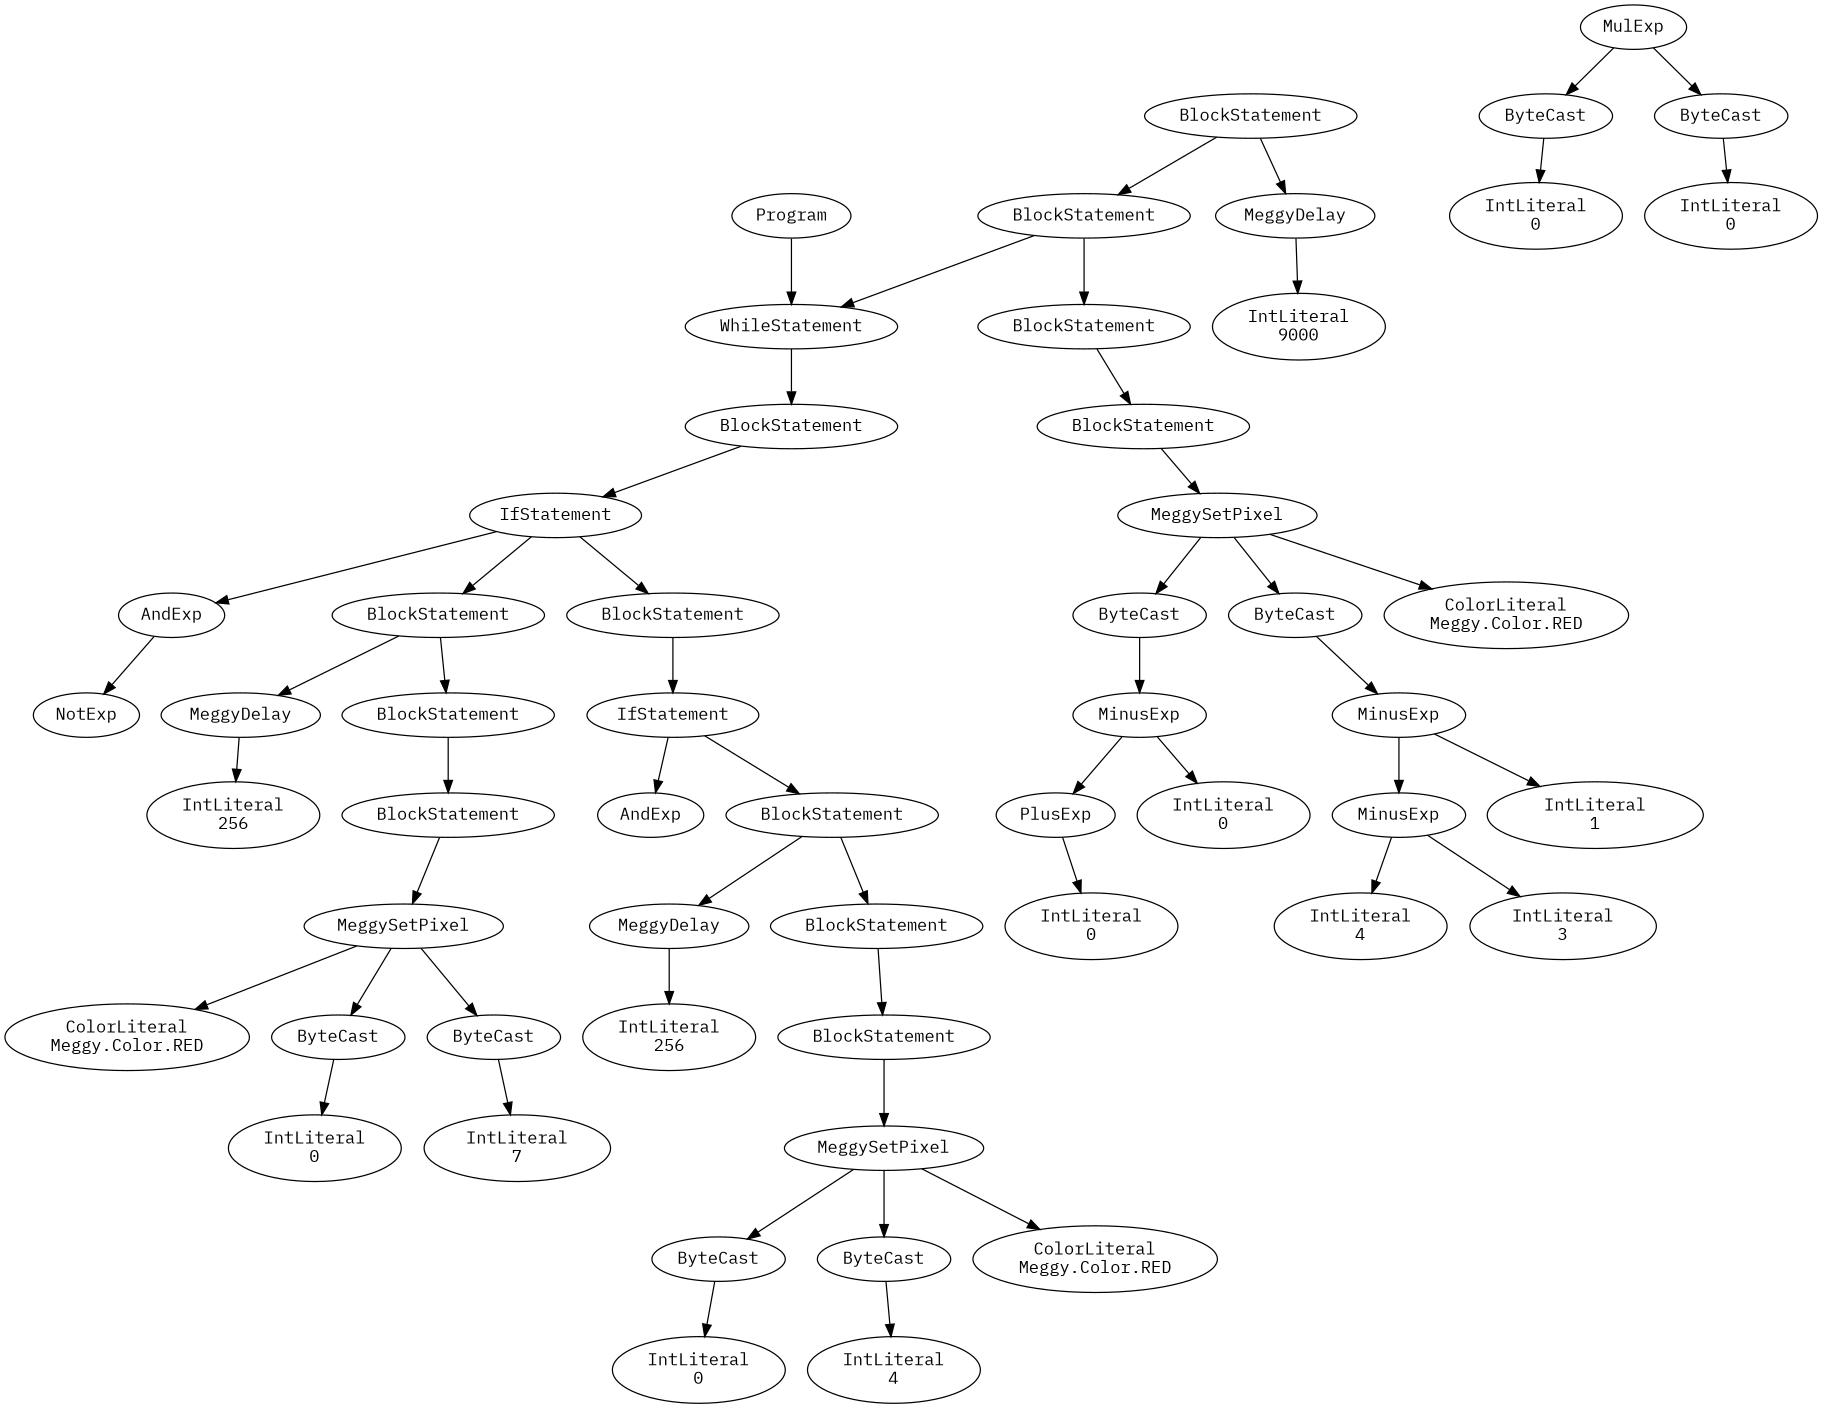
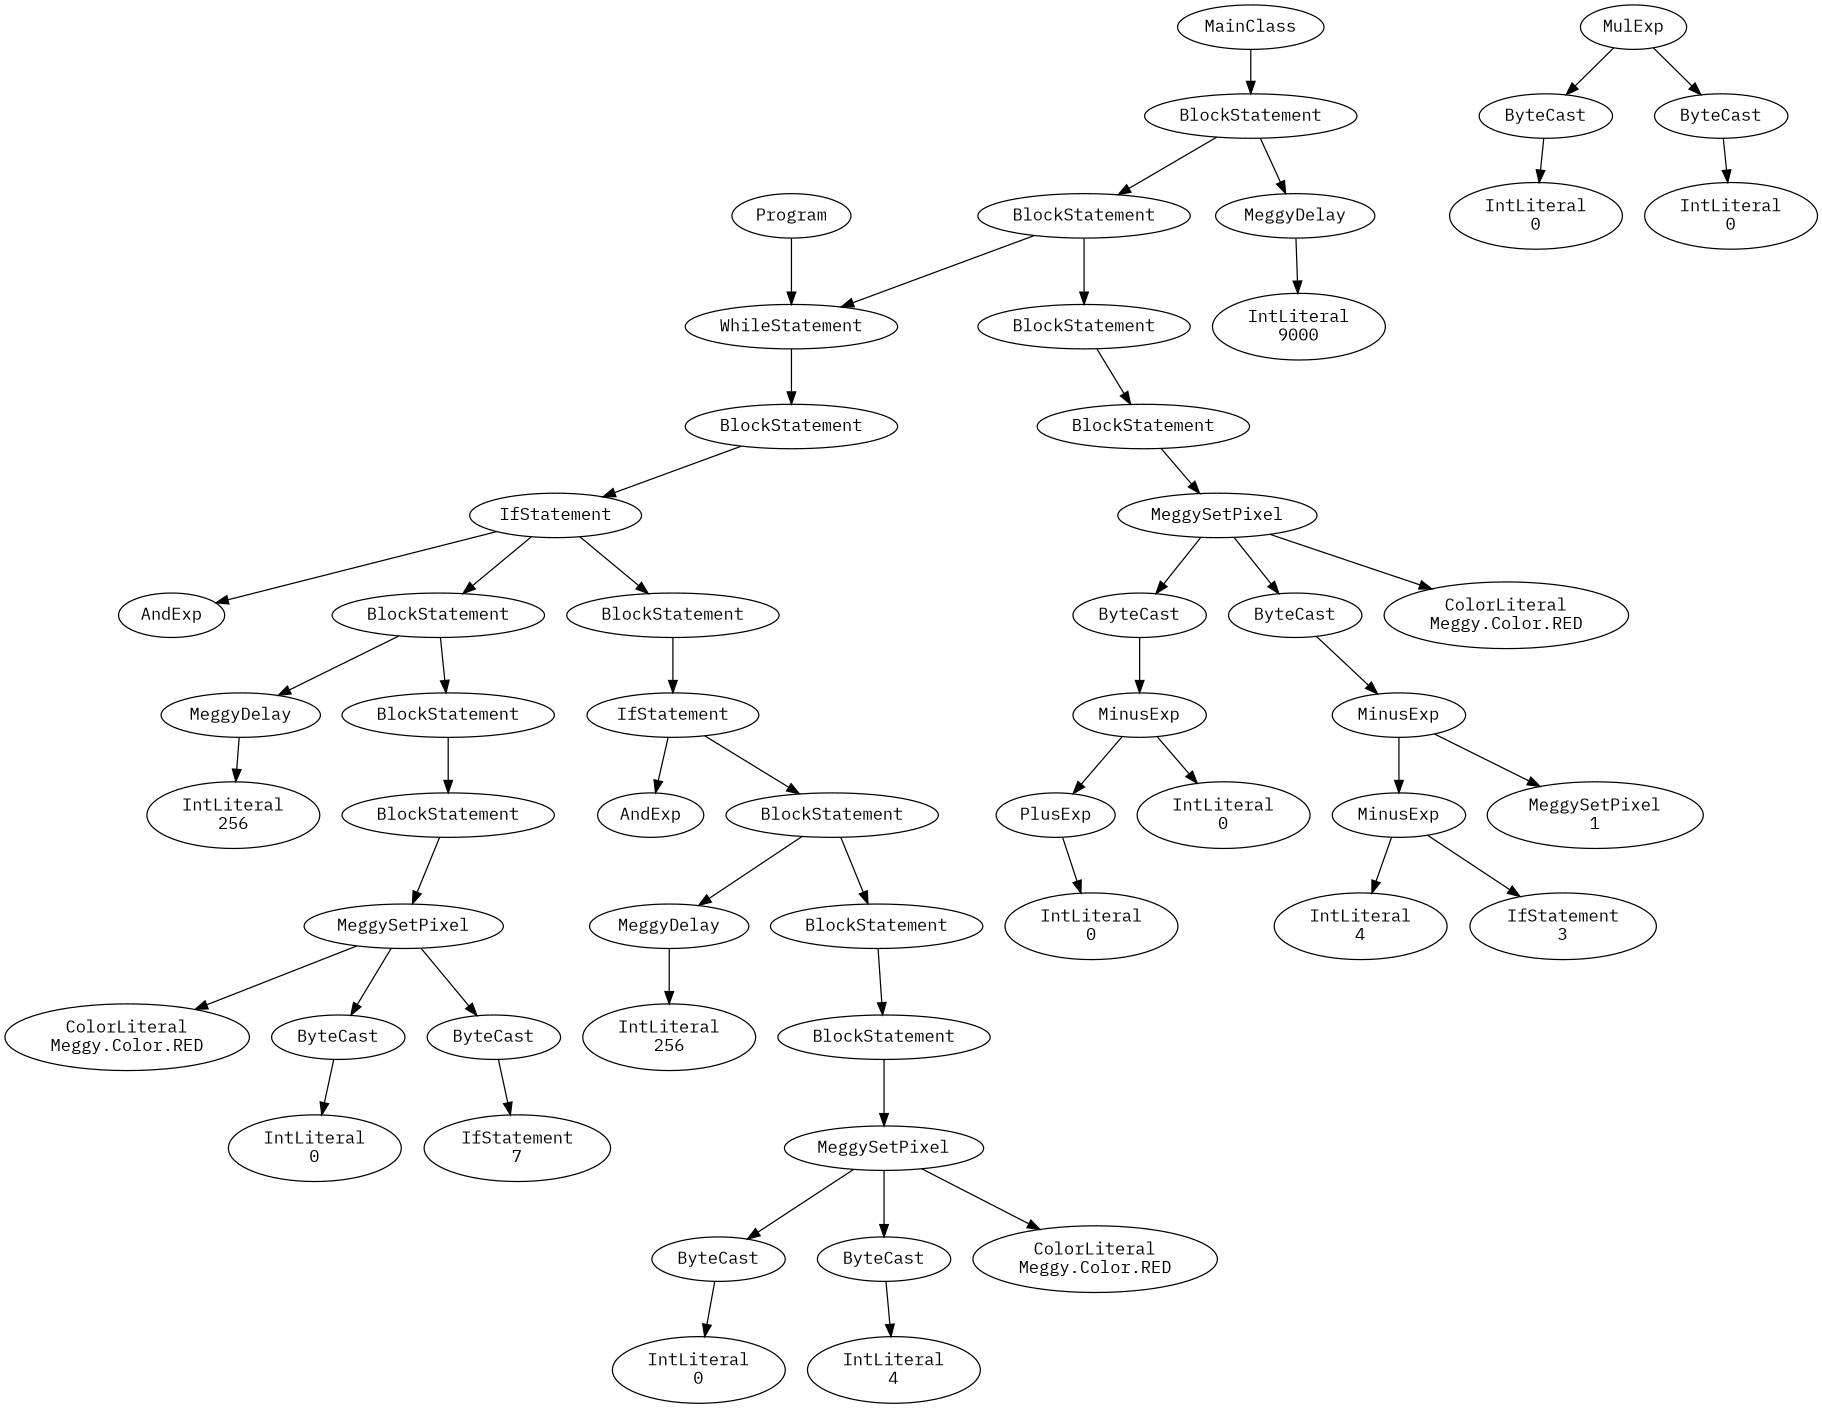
node "MainClass": added
node "NotExp": removed
node "IntLiteral 1": label "IntLiteral 1" -> "MeggySetPixel 1"
node "IntLiteral 3": label "IntLiteral 3" -> "IfStatement 3"
node "IntLiteral 7": label "IntLiteral 7" -> "IfStatement 7"
